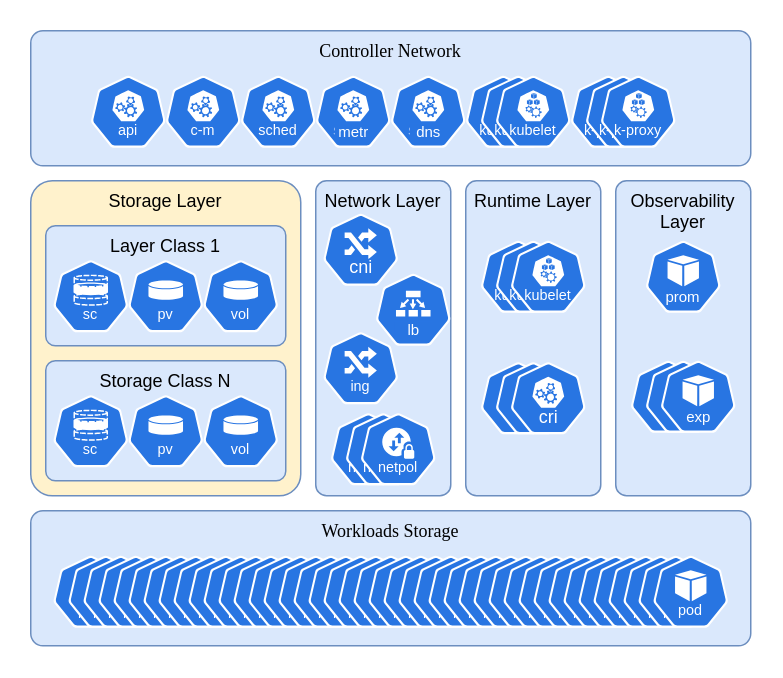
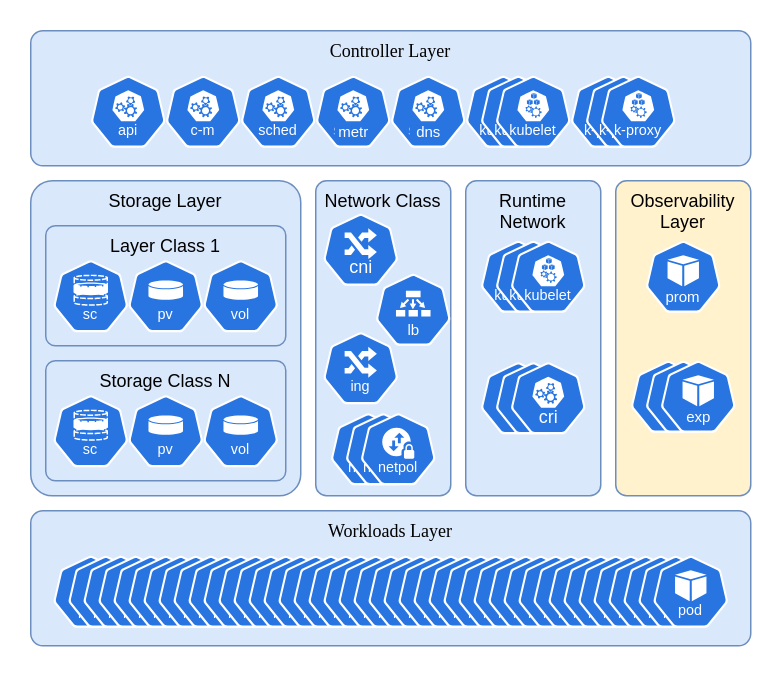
node "Controller Network": label "Controller Network" -> "Controller Layer"
node "Storage Layer": fillcolor #fff2cc -> #dae8fc
node "Network Layer": label "Network Layer" -> "Network Class"
node "Runtime Layer": label "Runtime Layer" -> "Runtime Network"
node "Observability Layer": fillcolor #dae8fc -> #fff2cc
node "Workloads Storage": label "Workloads Storage" -> "Workloads Layer"
